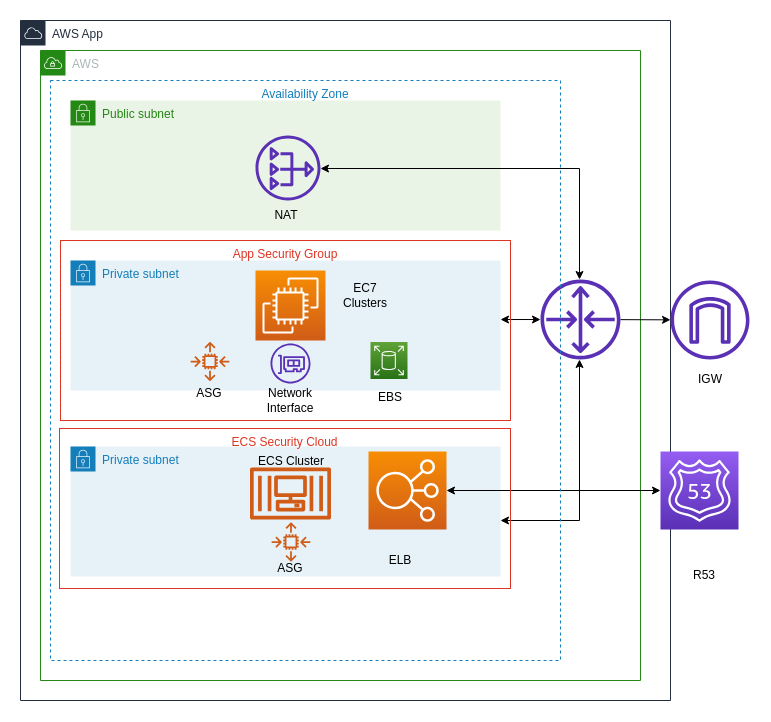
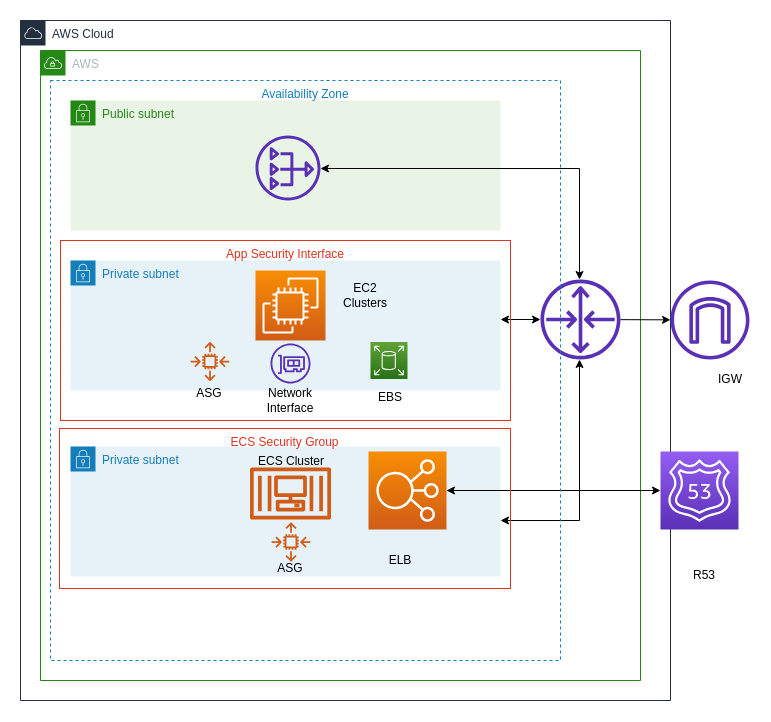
node "AWS App": label "AWS App" -> "AWS Cloud"
node "NAT": removed
node "App Security Group": label "App Security Group" -> "App Security Interface"
node "EC7 Clusters": label "EC7 Clusters" -> "EC2 Clusters"
node "IGW": moved (710, 379) -> (730, 379)
node "ECS Security Cloud": label "ECS Security Cloud" -> "ECS Security Group"
